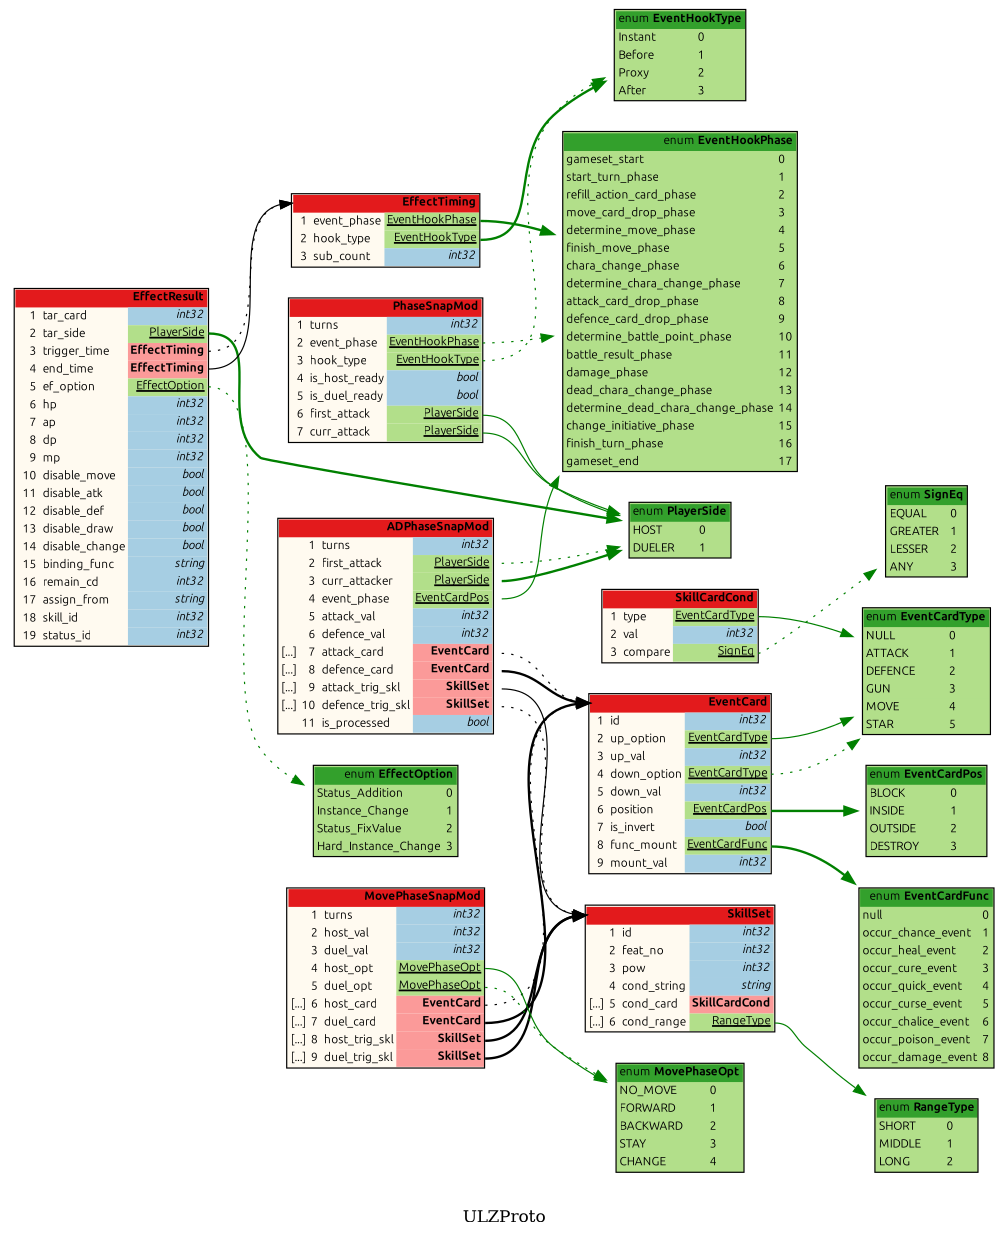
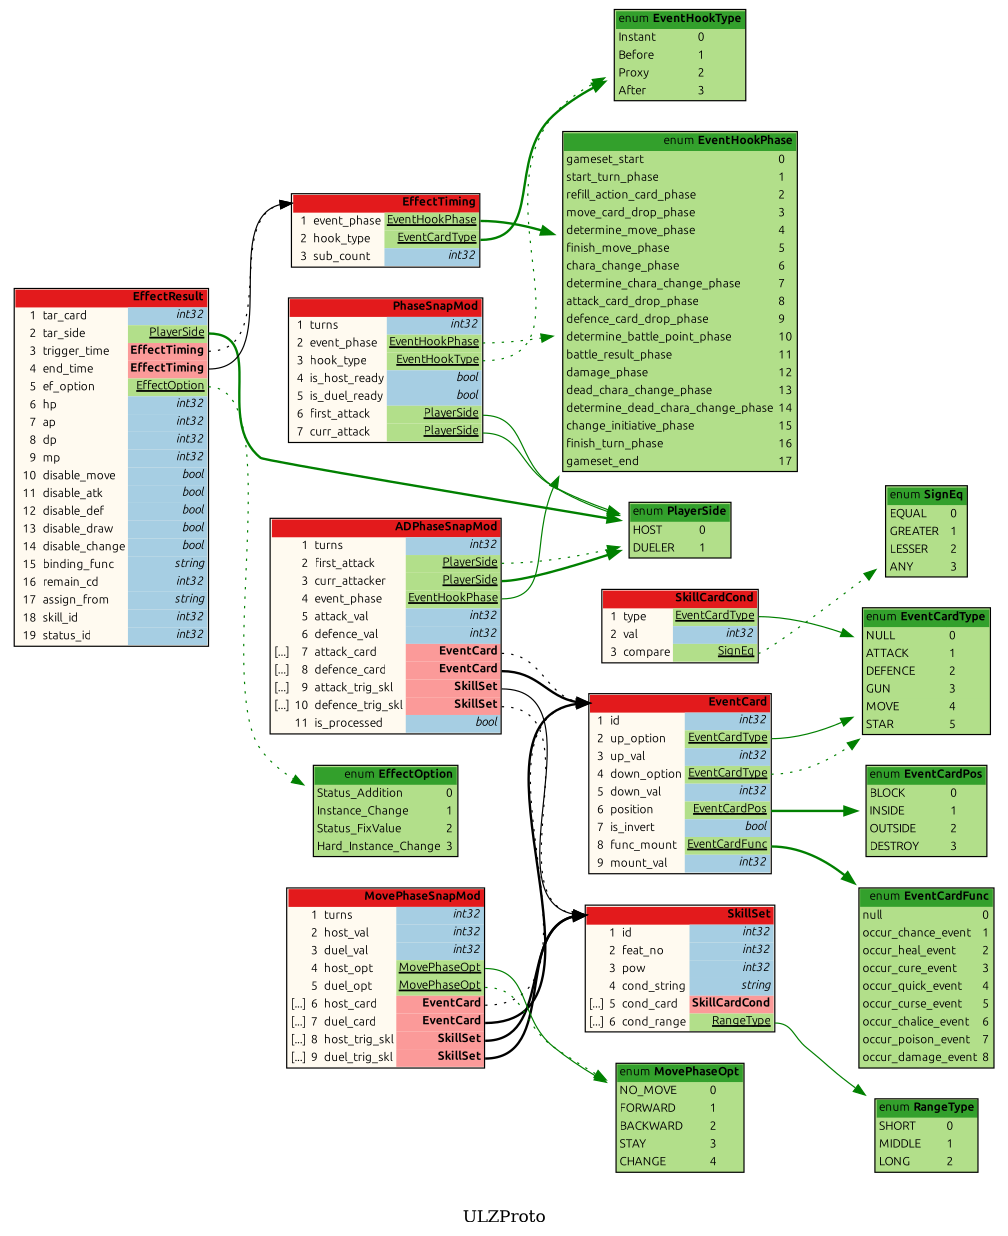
node "EffectTiming": text "EventHookType" -> "EventCardType"
node "ADPhaseSnapMod": text "EventCardPos" -> "EventHookPhase"
